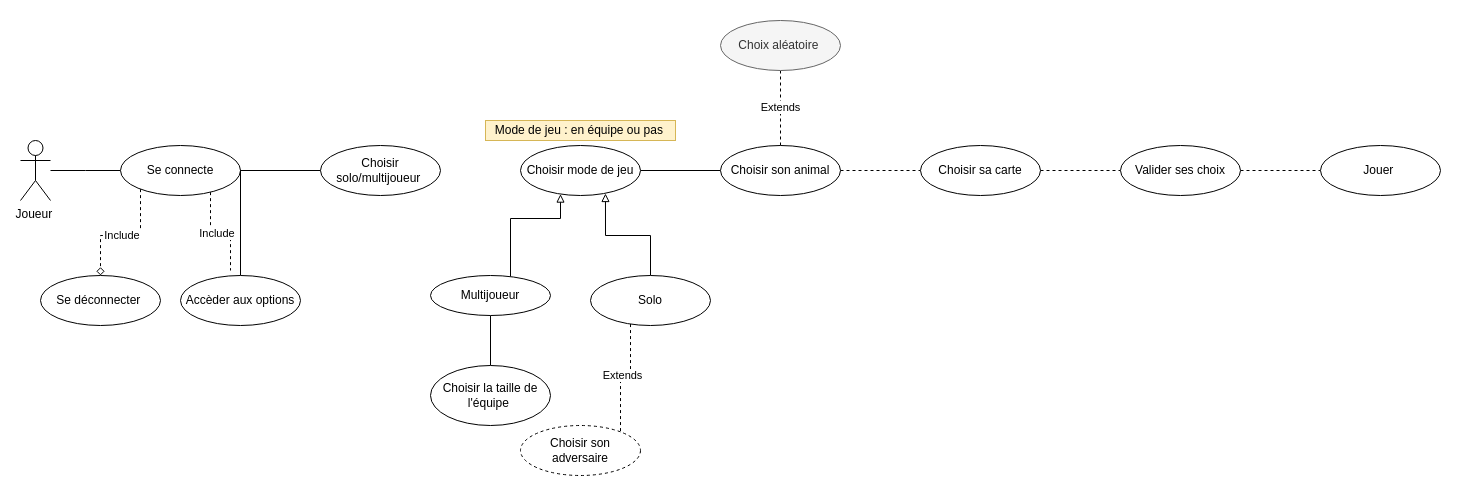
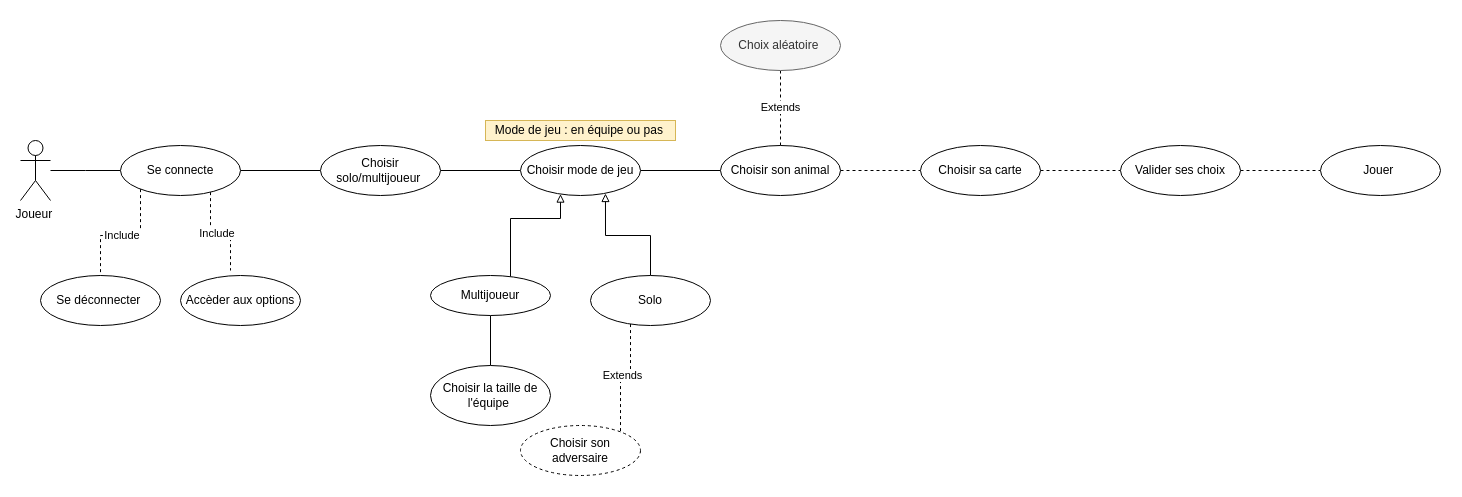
edge "Choisir solo/multijoueur" -- "Accèder aux options": now "Choisir solo/multijoueur" -- "Choisir mode de jeu"
edge "Se connecte" -> "Se déconnecter": arrowhead diamond -> none
